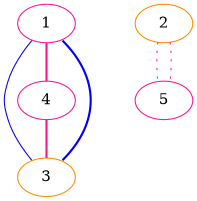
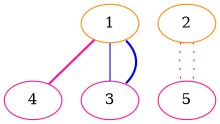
node "1": color deeppink -> darkorange
edge "4" -- "3": removed
node "3": color darkorange -> deeppink
